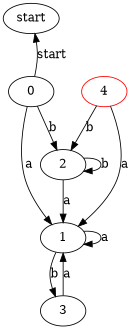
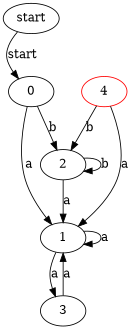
edge "0" -> "start": reversed
edge "1" -> "3": label "b" -> "a"
